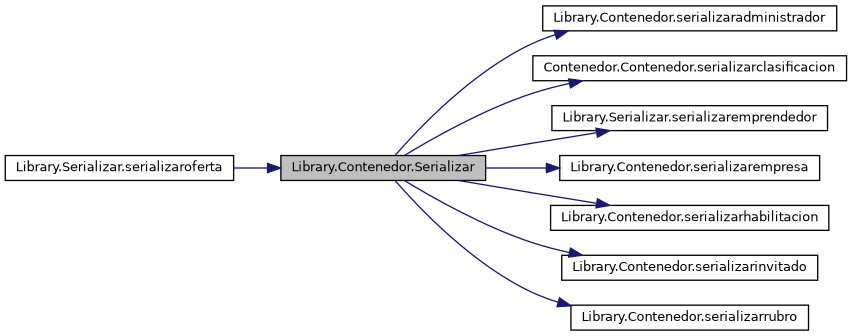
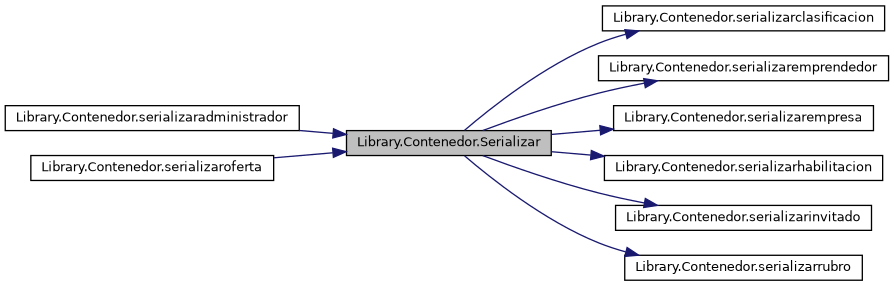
node "Contenedor.Contenedor.serializarclasificacion": label "Contenedor.Contenedor.serializarclasificacion" -> "Library.Contenedor.serializarclasificacion"
edge "Library.Contenedor.Serializar" -> "Library.Contenedor.serializaradministrador": reversed
node "Library.Serializar.serializaremprendedor": label "Library.Serializar.serializaremprendedor" -> "Library.Contenedor.serializaremprendedor"
node "Library.Serializar.serializaroferta": label "Library.Serializar.serializaroferta" -> "Library.Contenedor.serializaroferta"
